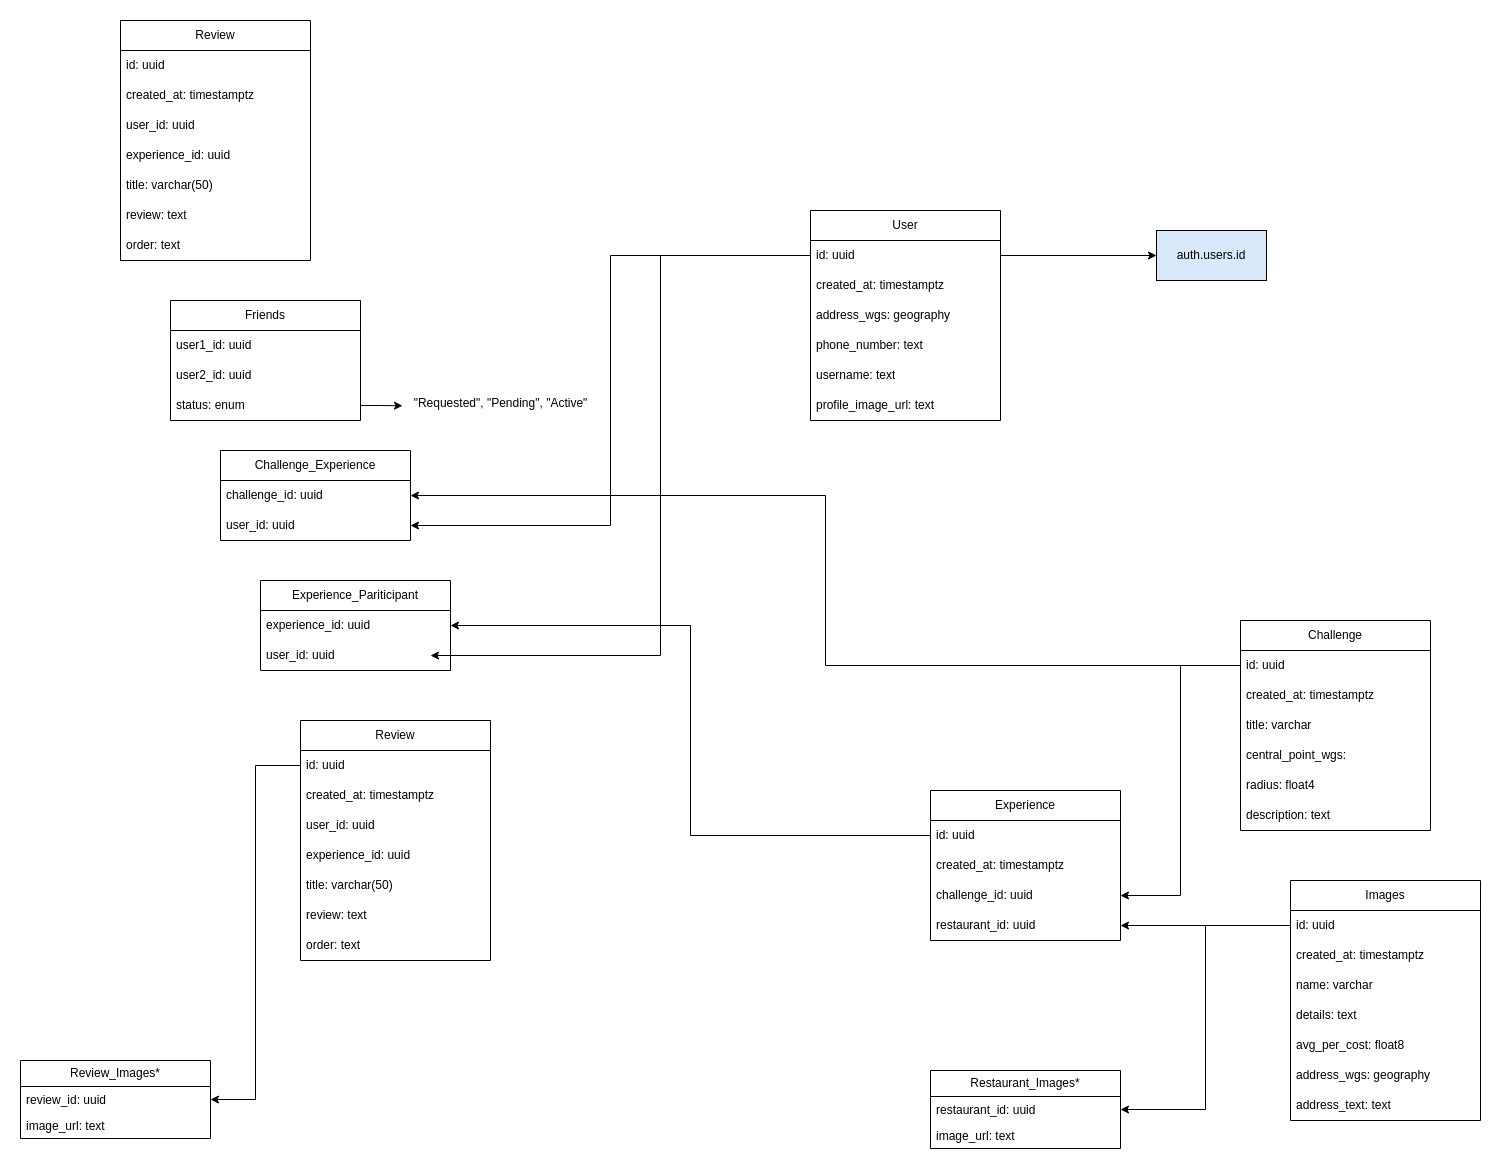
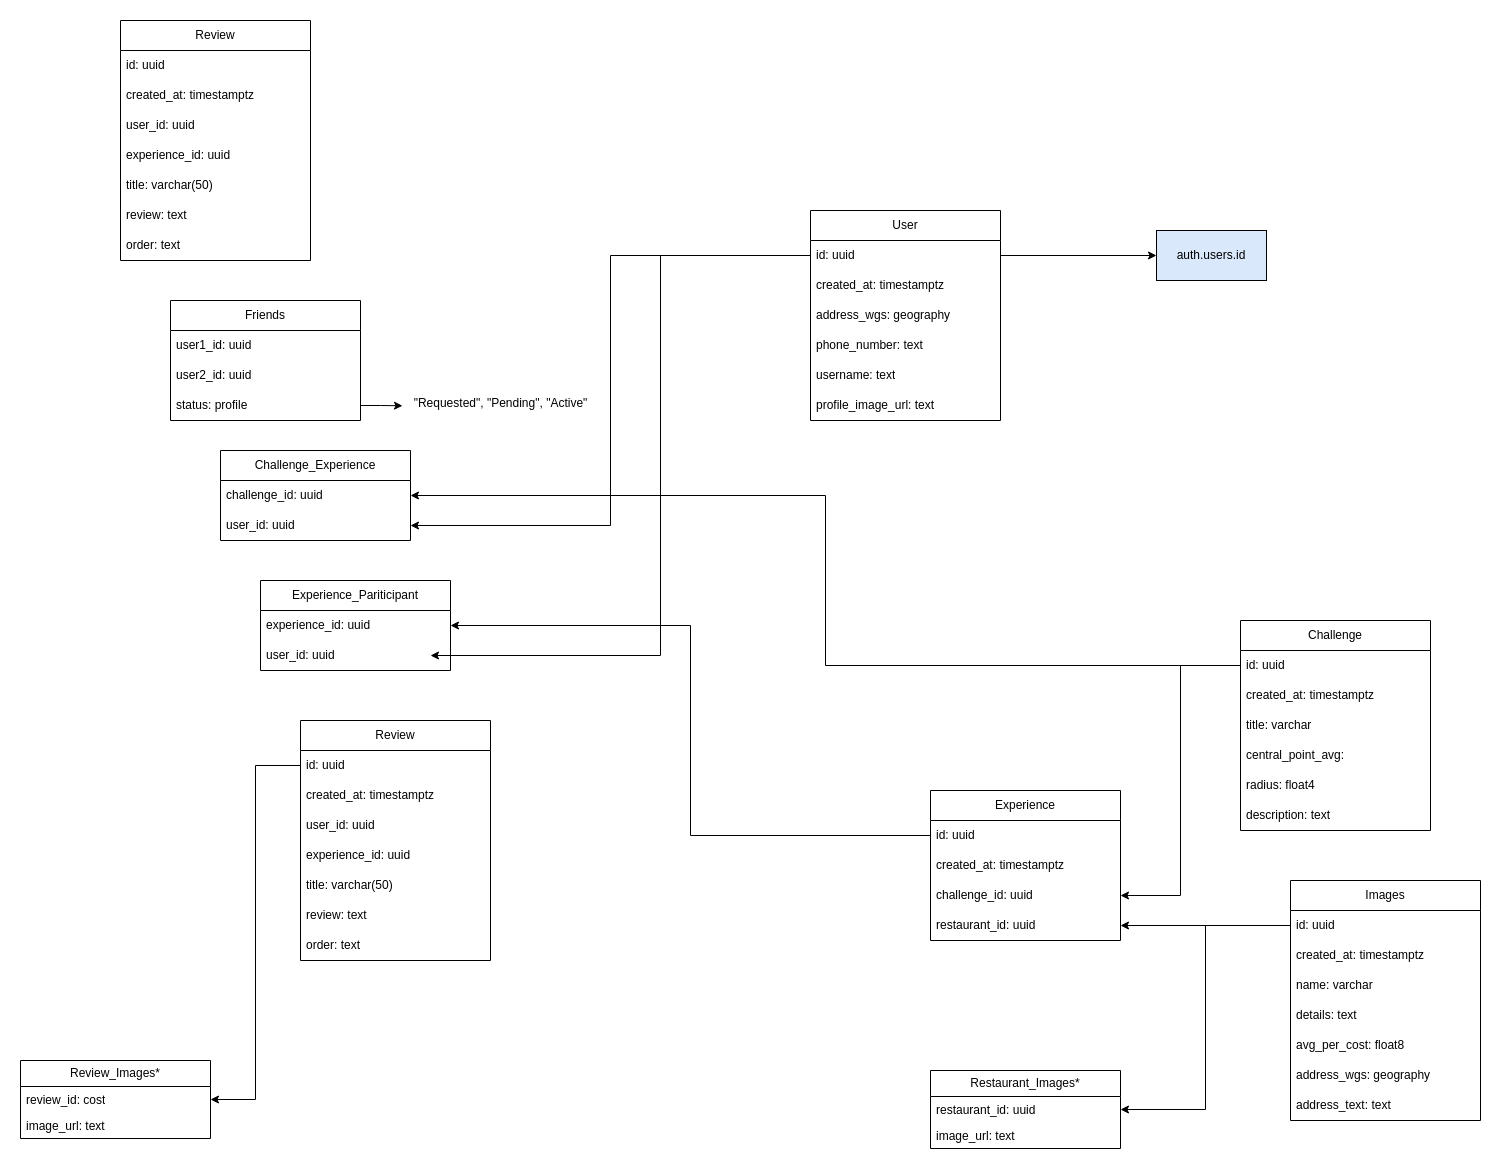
node "status: enum": label "status: enum" -> "status: profile"
node "central_point_wgs:": label "central_point_wgs:" -> "central_point_avg:"
node "review_id: uuid": label "review_id: uuid" -> "review_id: cost"
